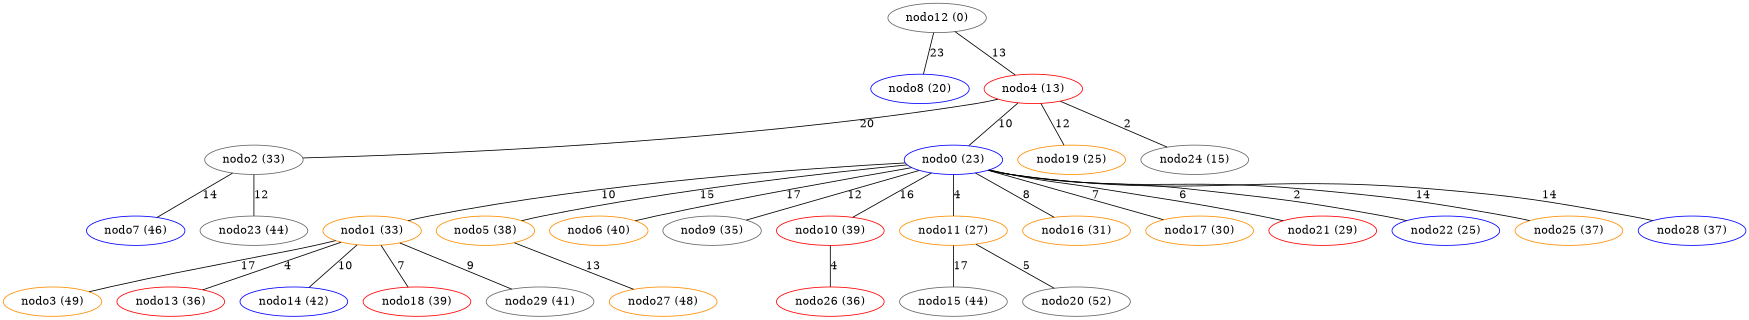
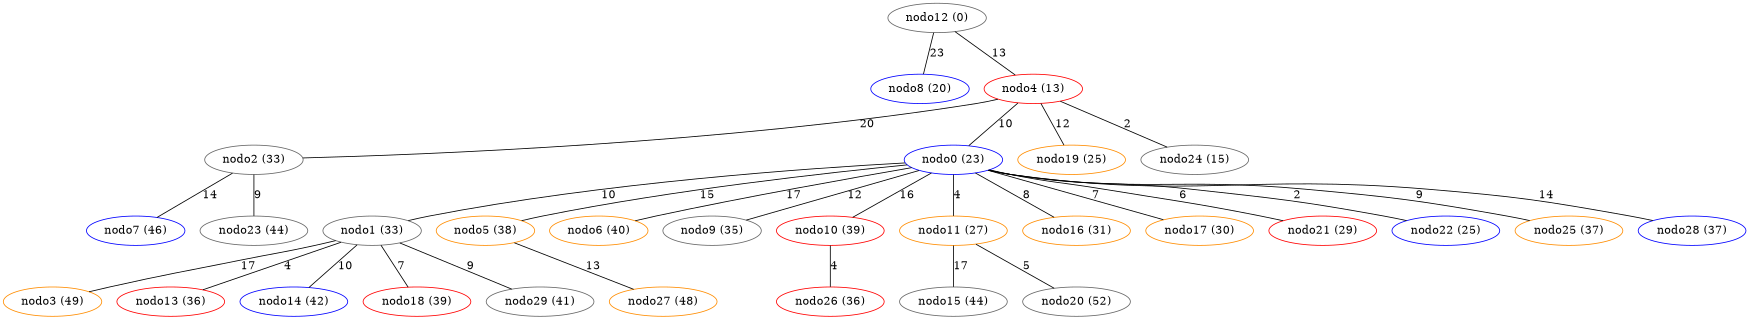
edge "nodo2 (33)" -- "nodo23 (44)": label "12" -> "9"
edge "nodo0 (23)" -- "nodo25 (37)": label "14" -> "9"
node "nodo1 (33)": color darkorange -> gray40
